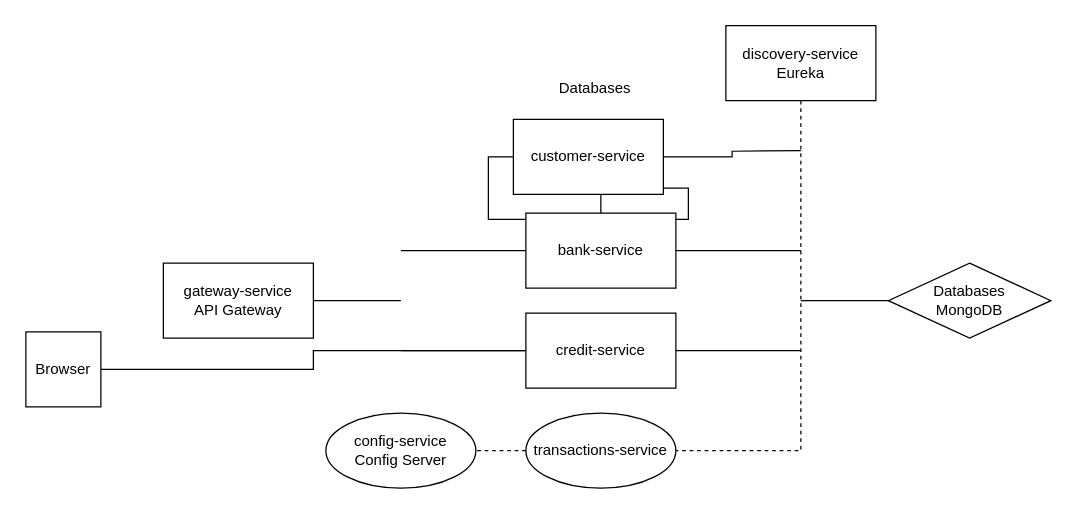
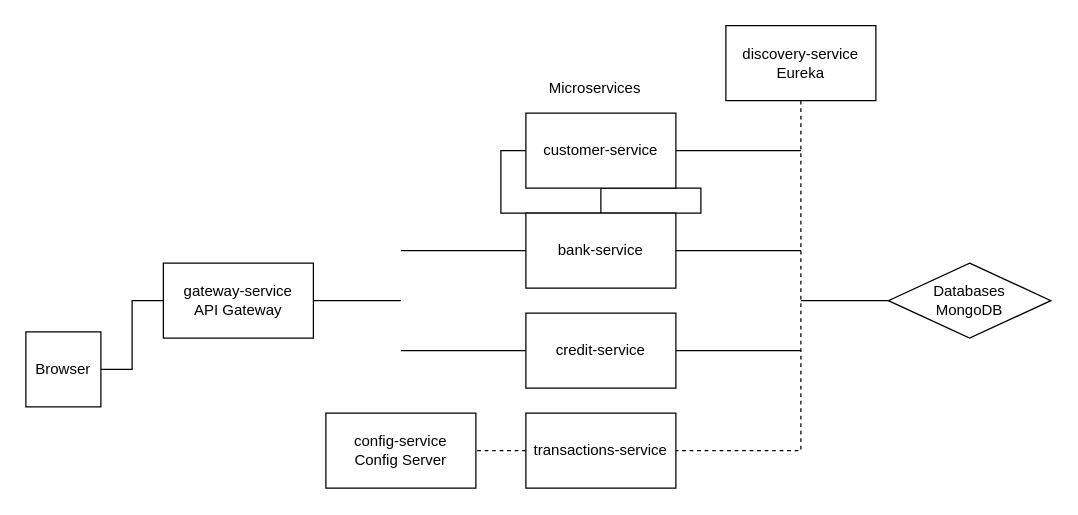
node "Databases": label "Databases" -> "Microservices"
node "customer-service": moved (588, 157) -> (601, 151)
edge "credit-service" -- "Browser": now "gateway-service API Gateway" -- "Browser"
node "config-service Config Server": shape ellipse -> rectangle
node "transactions-service": shape ellipse -> rectangle
